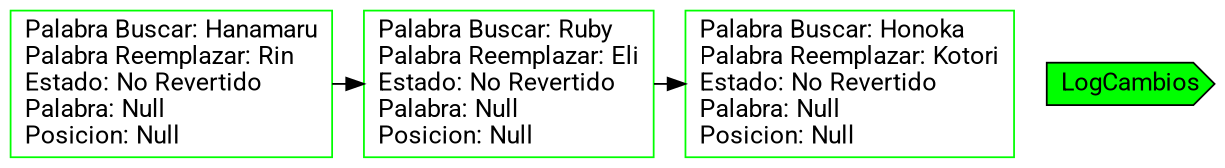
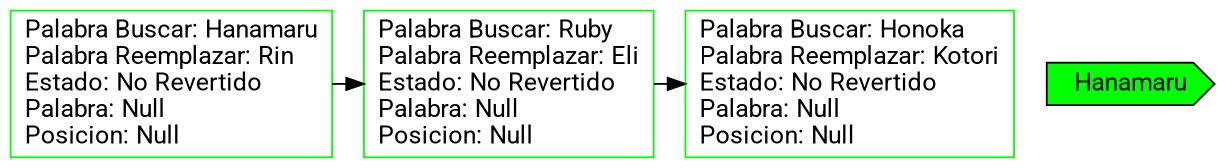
node "LogCambios": label "LogCambios" -> "Hanamaru"
